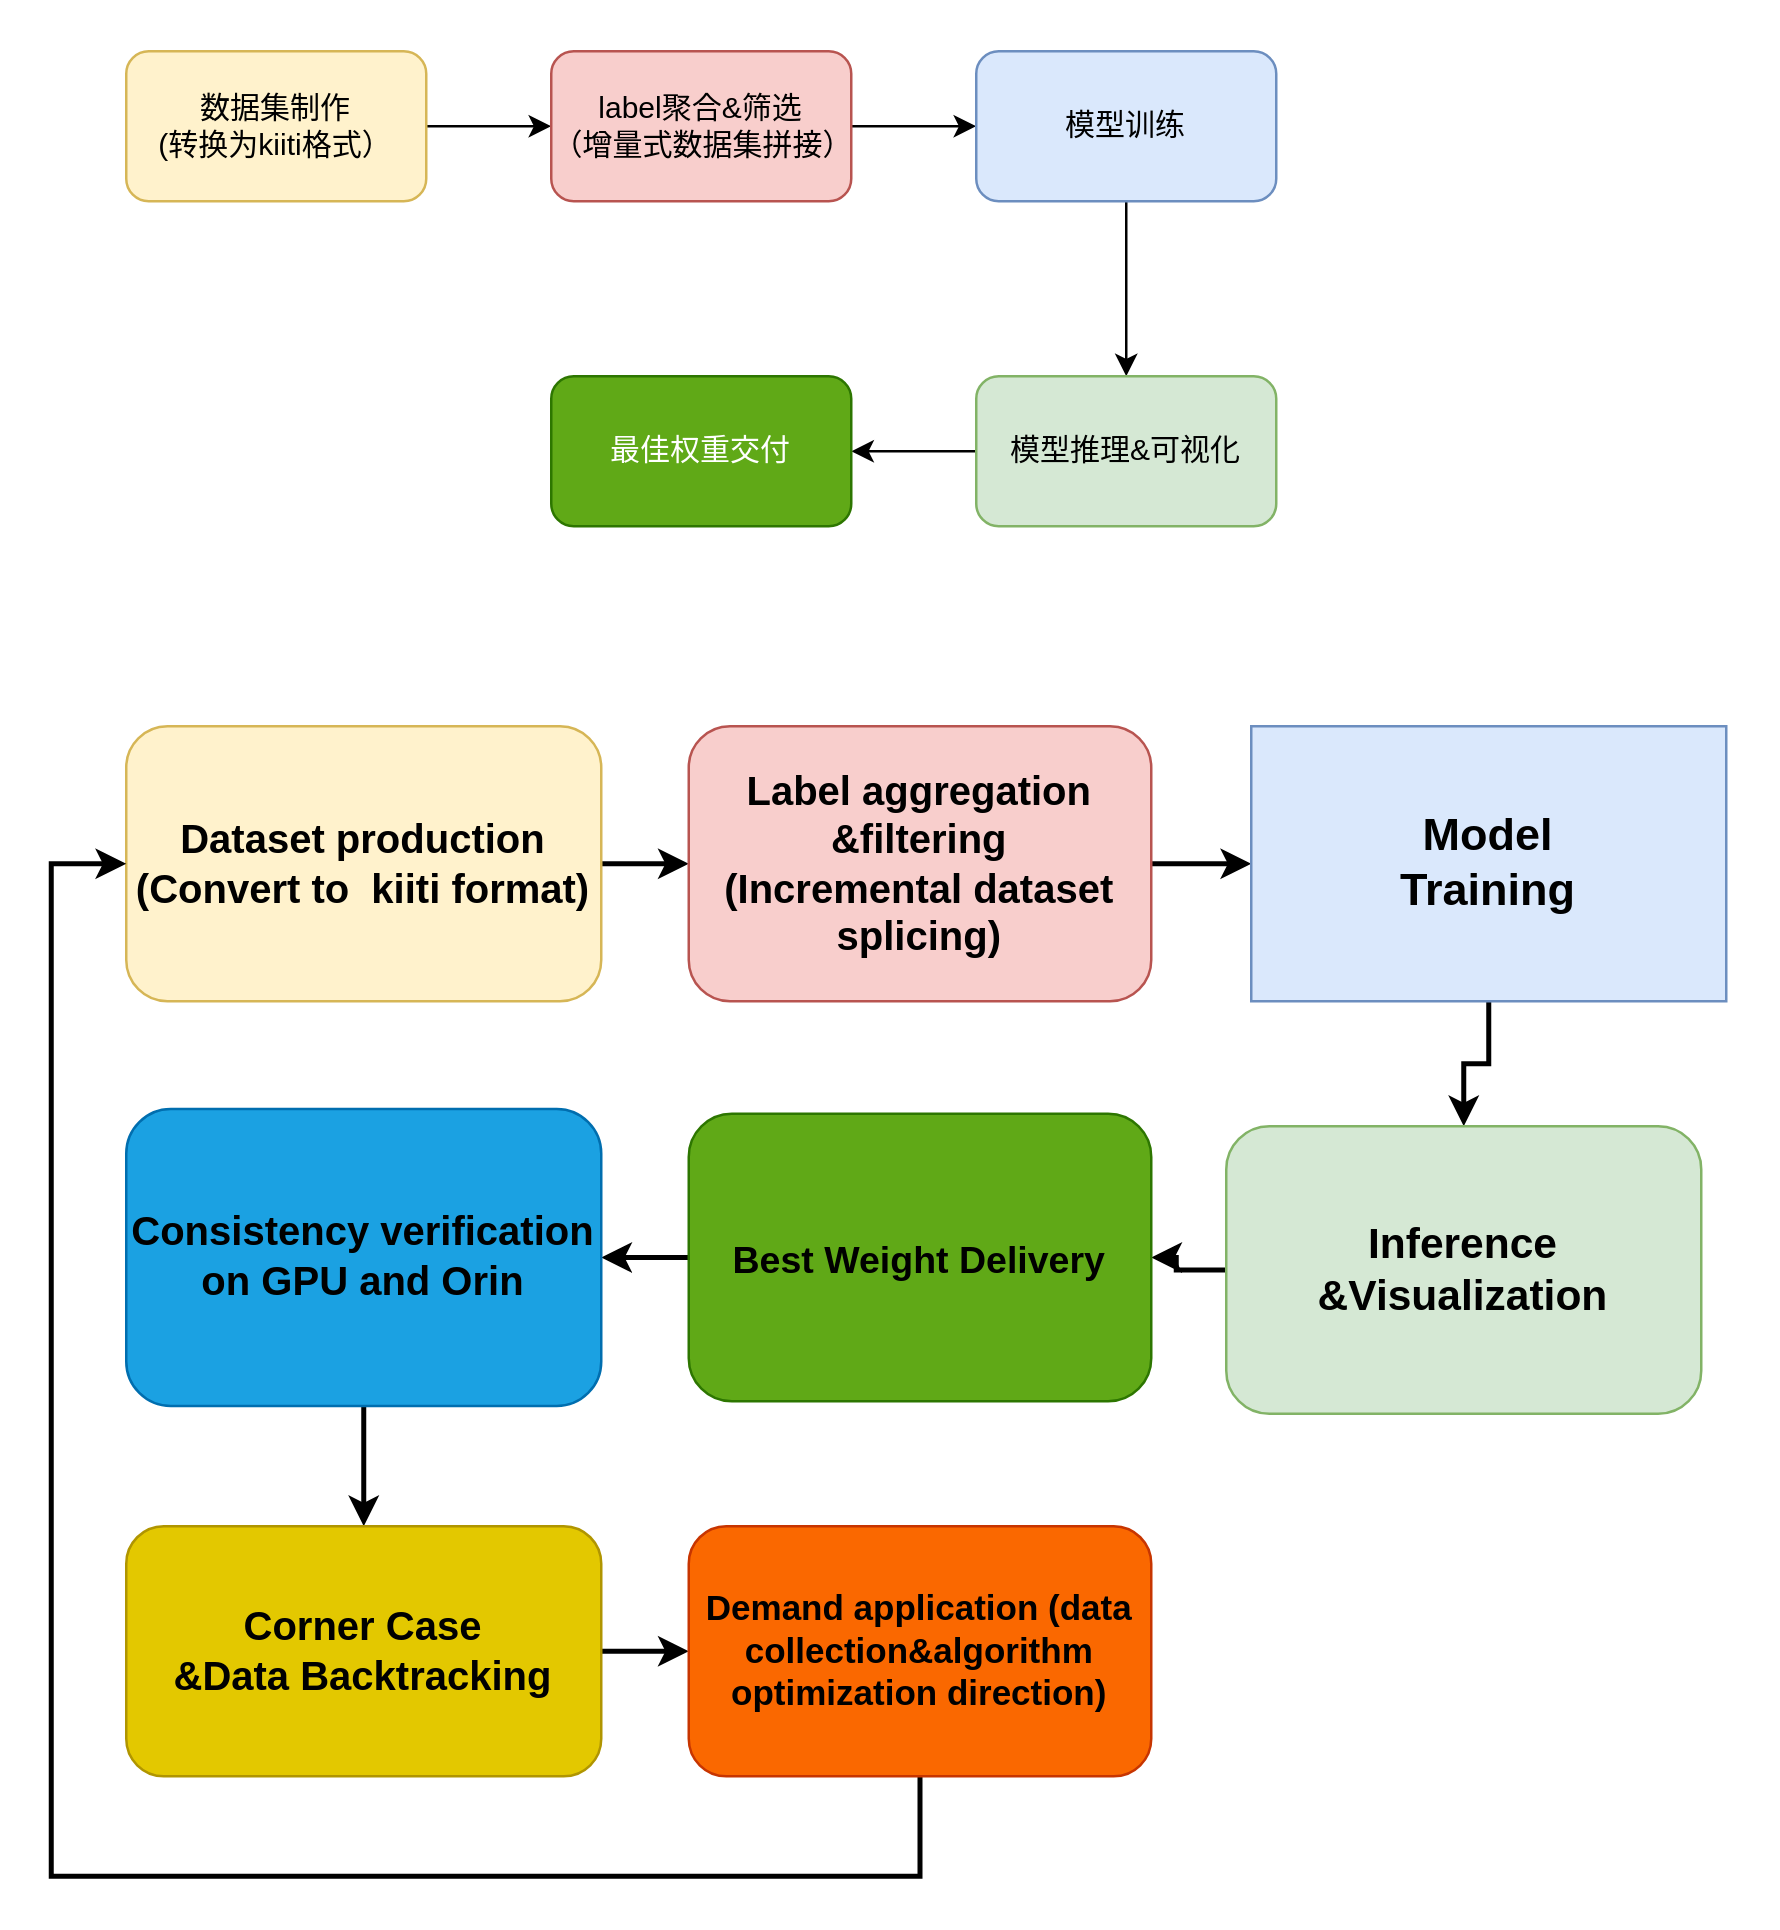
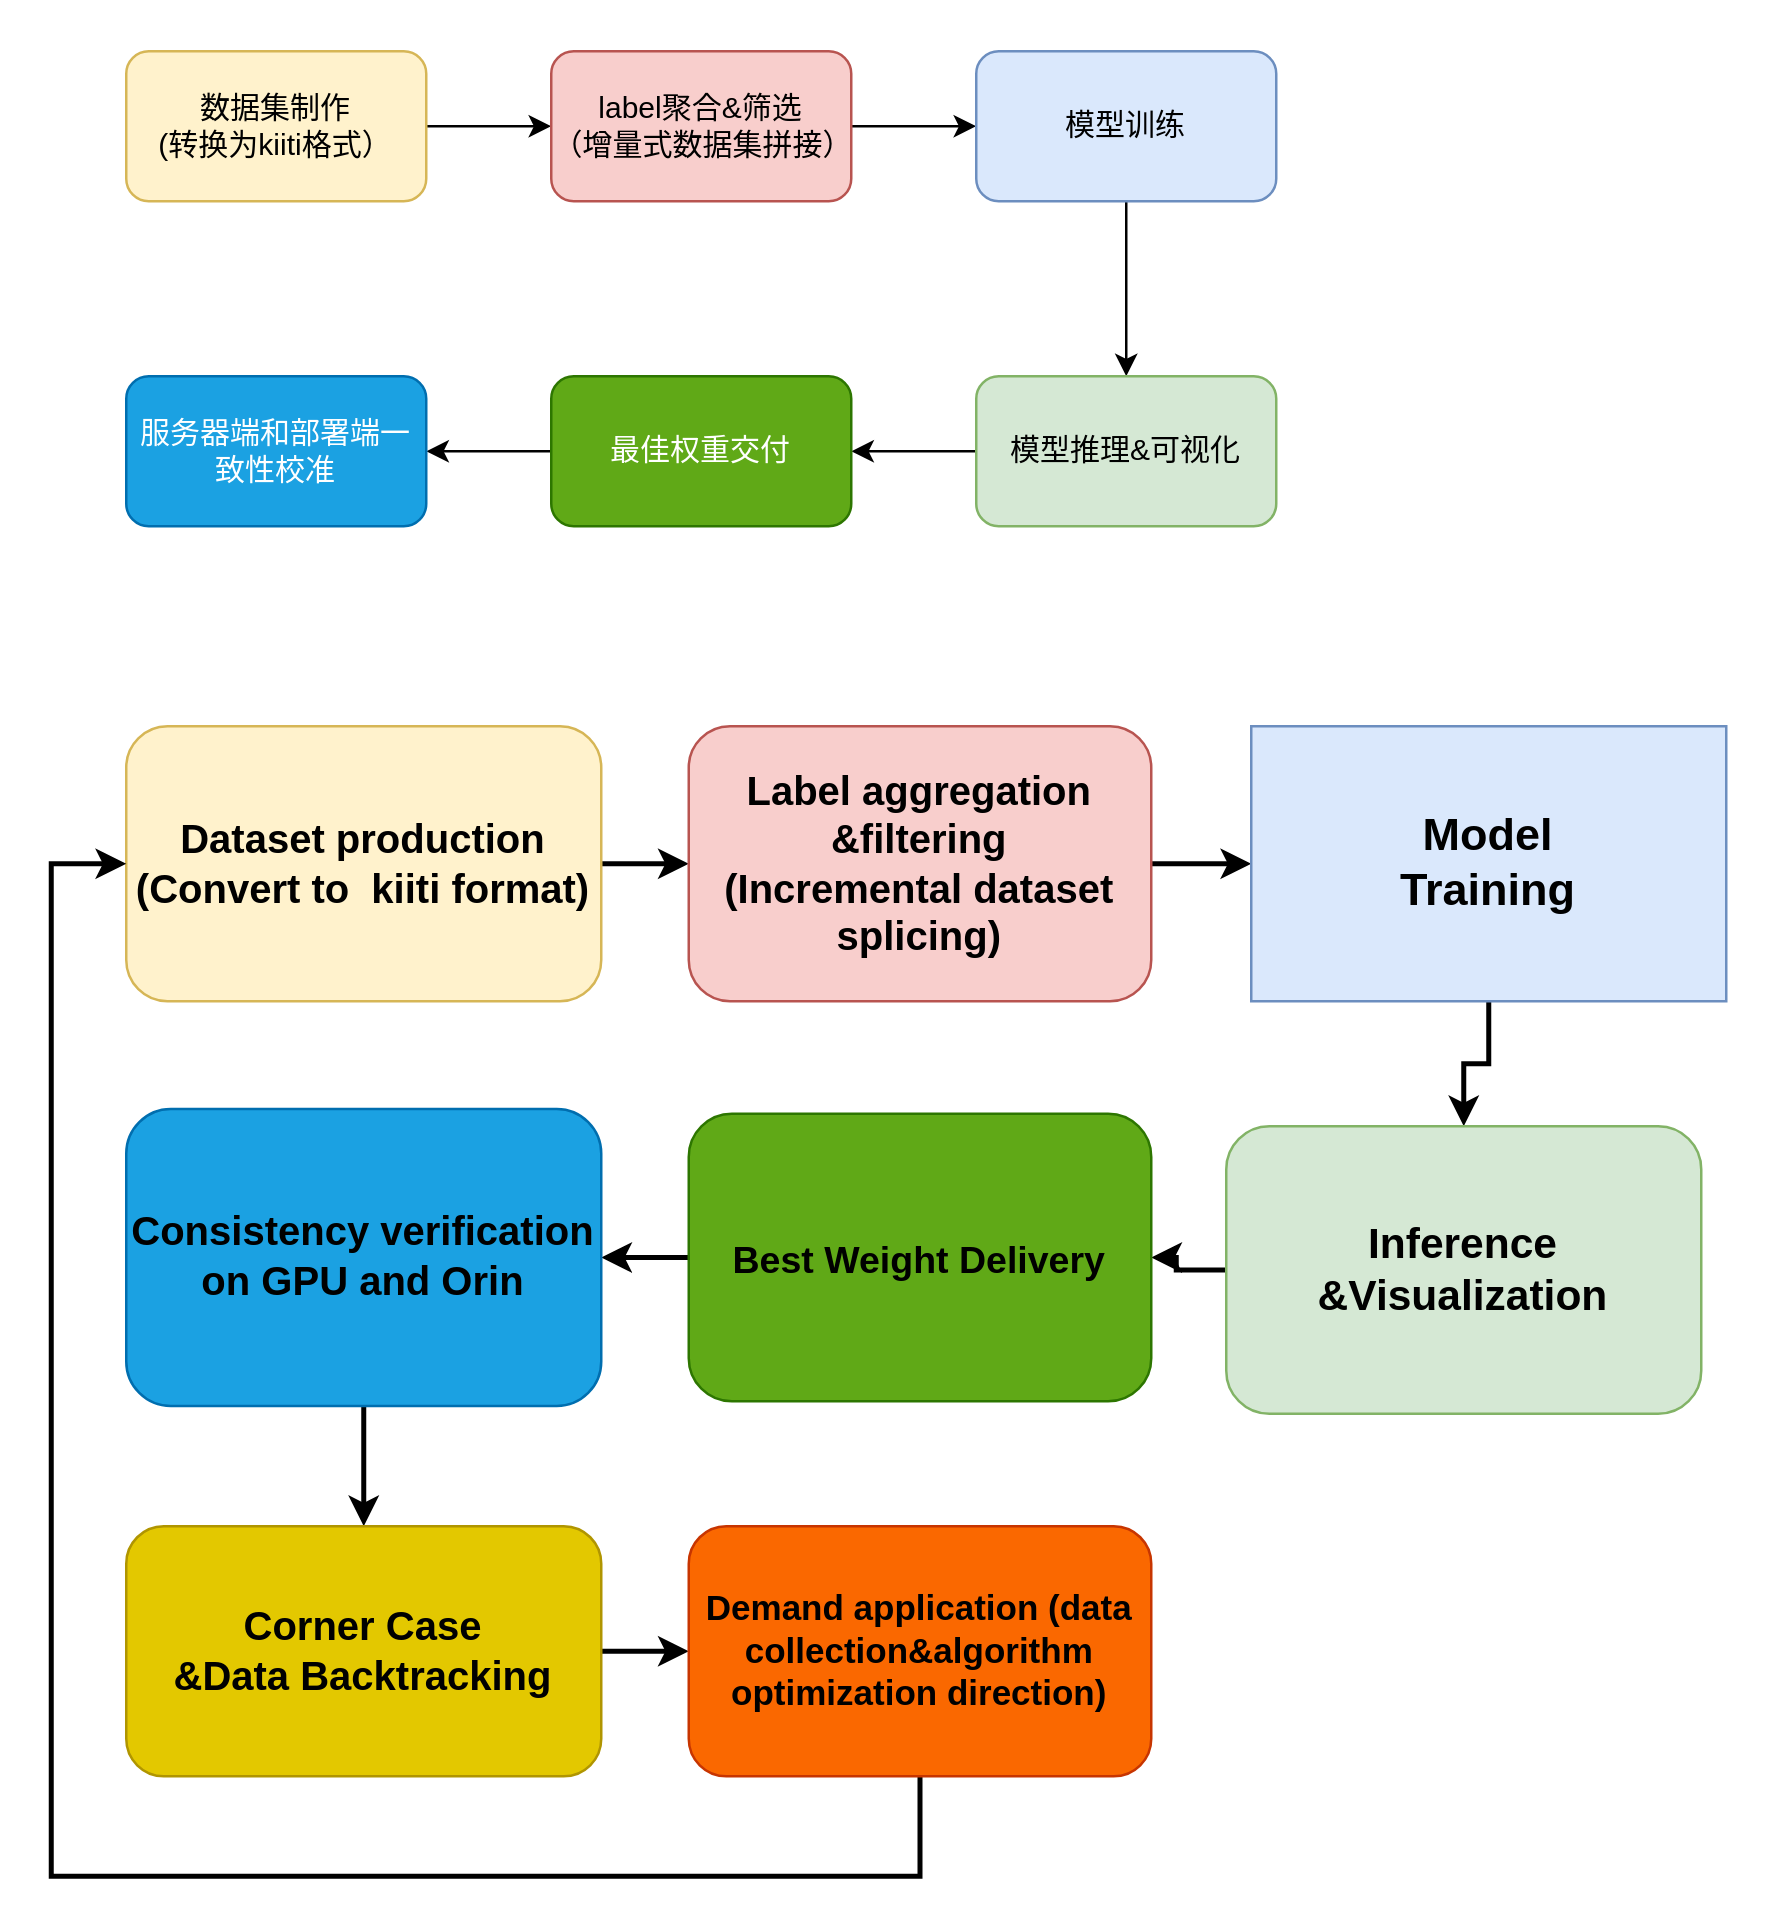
node "服务器端和部署端一致性校准": added
edge "最佳权重交付" -> "服务器端和部署端一致性校准": added
